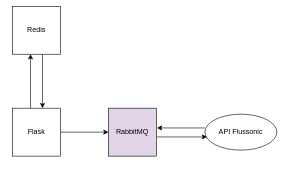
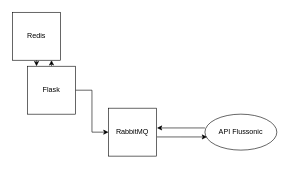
node "Redis": moved (36, 30) -> (36, 36)
node "Flask": moved (36, 132) -> (51, 90)
node "RabbitMQ": fillcolor #e1d5e7 -> #ffffff
